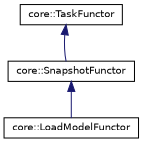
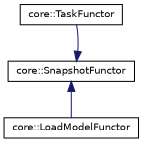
edge "core::SnapshotFunctor" -> "core::TaskFunctor": reversed
